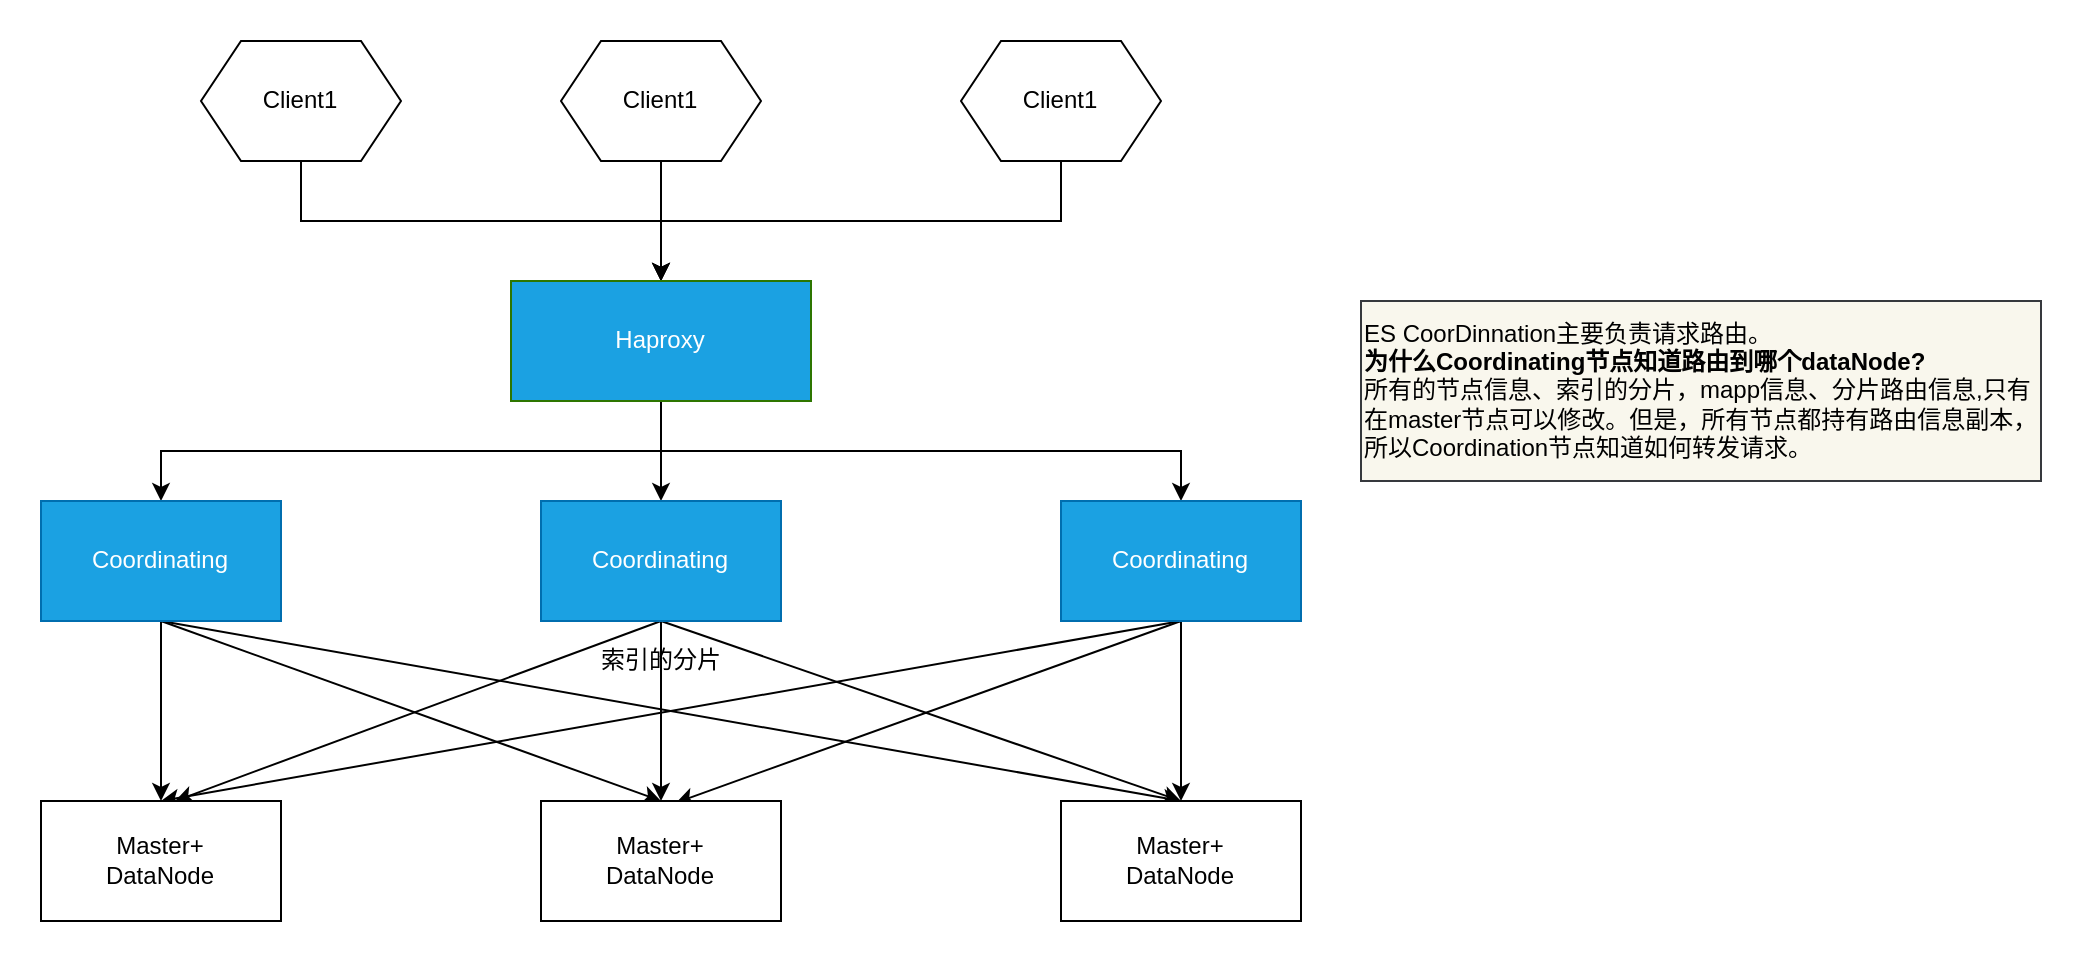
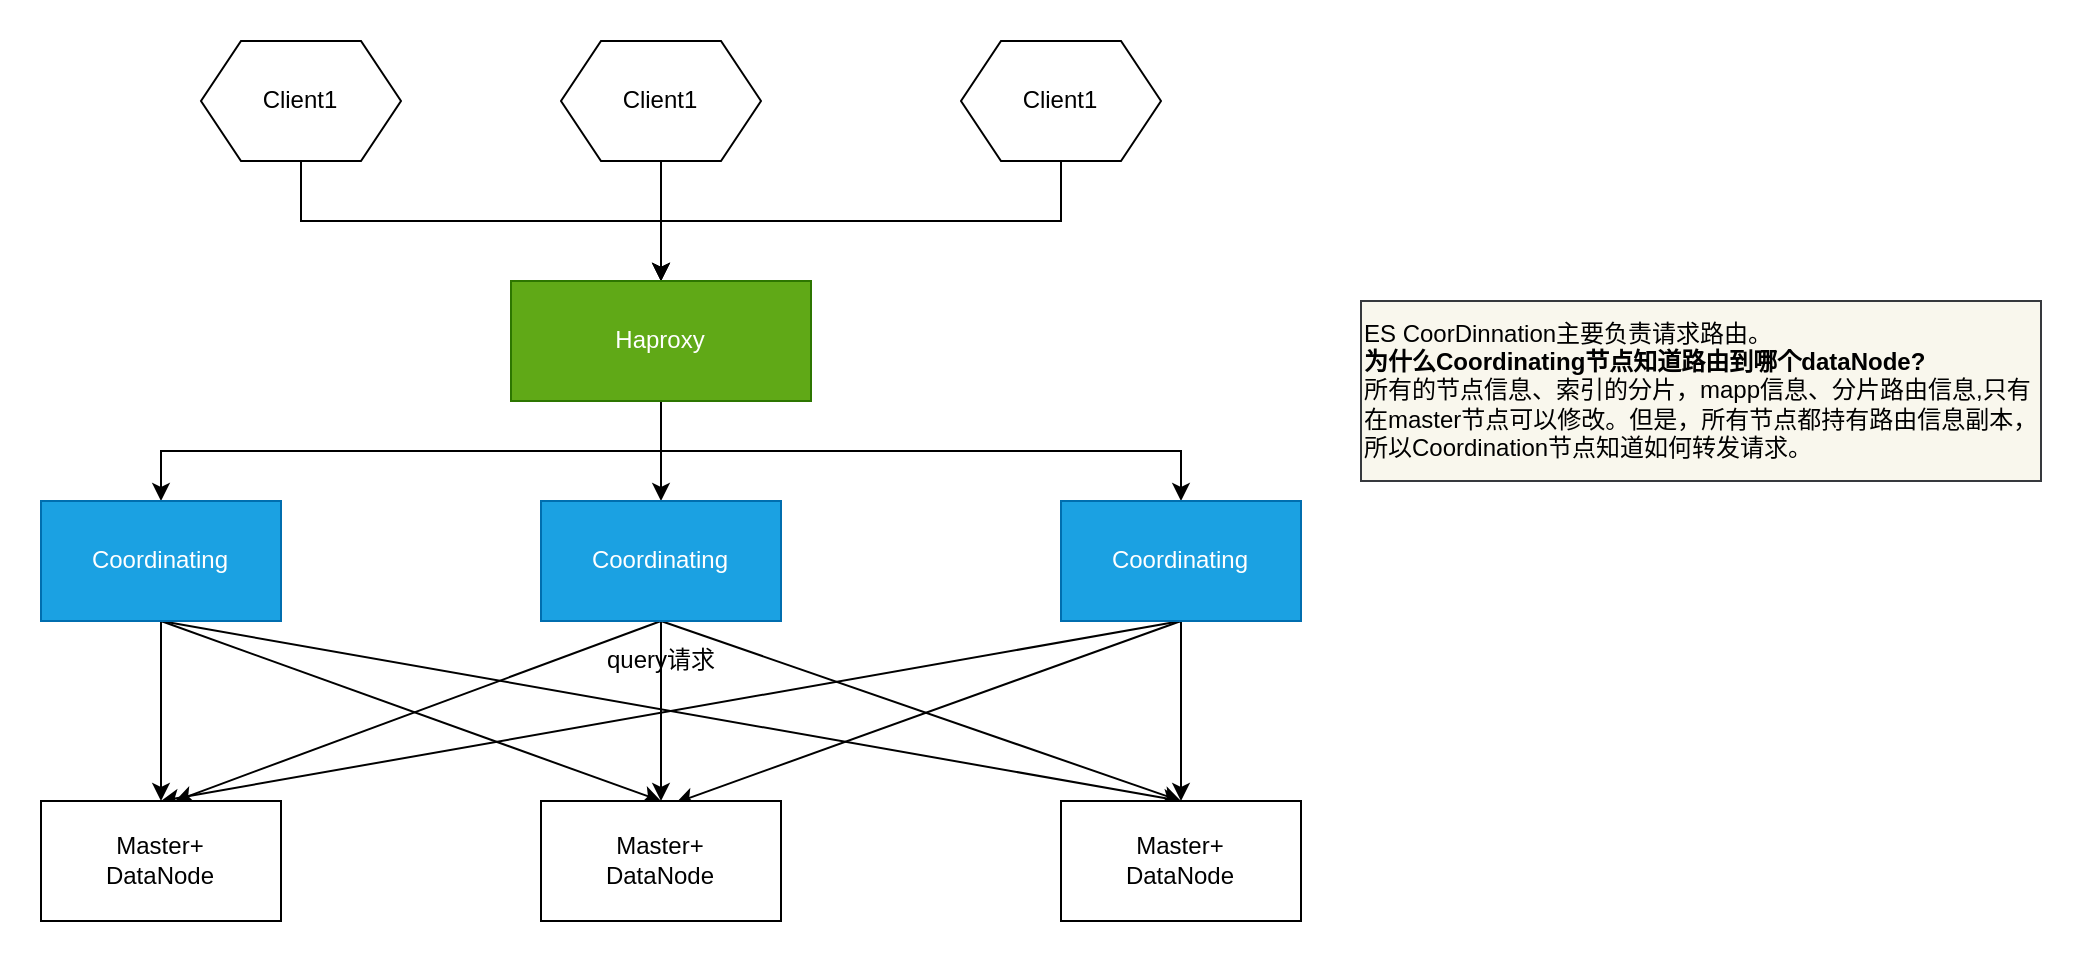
node "Haproxy": fillcolor #1ba1e2 -> #60a917
node "索引的分片": label "索引的分片" -> "query请求"
